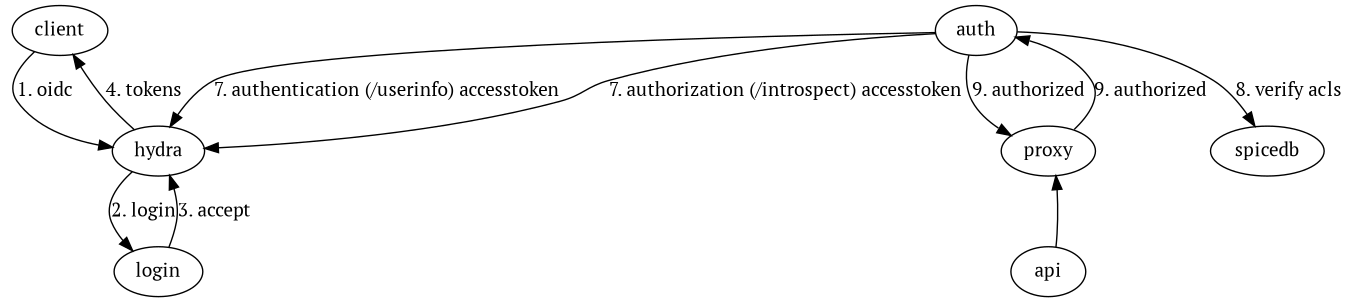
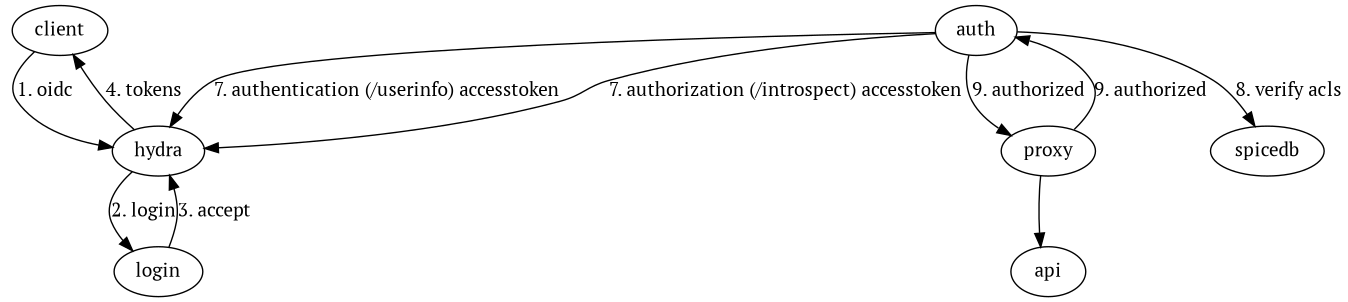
edge "api" -> "proxy": reversed
